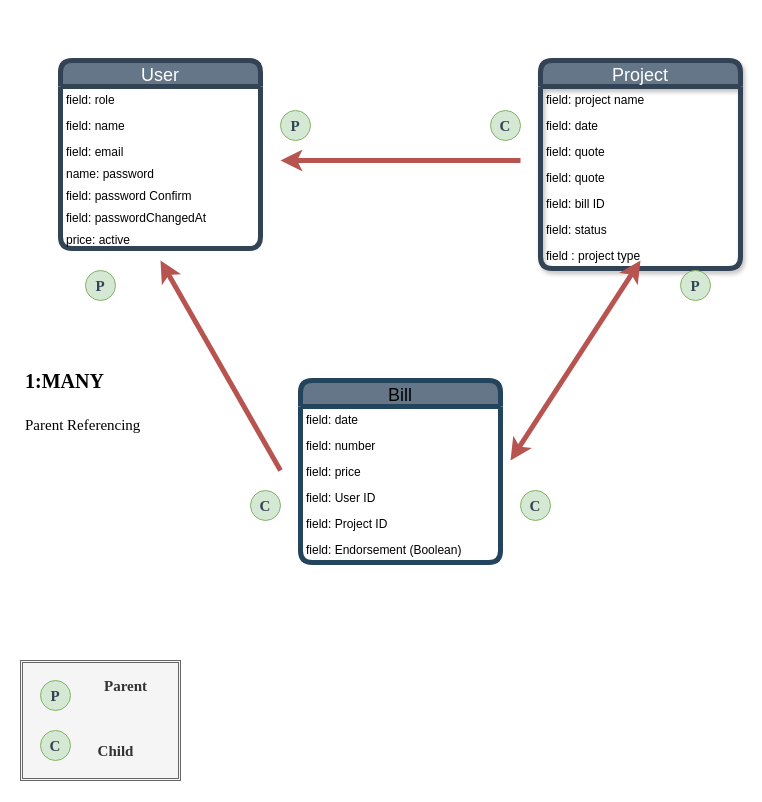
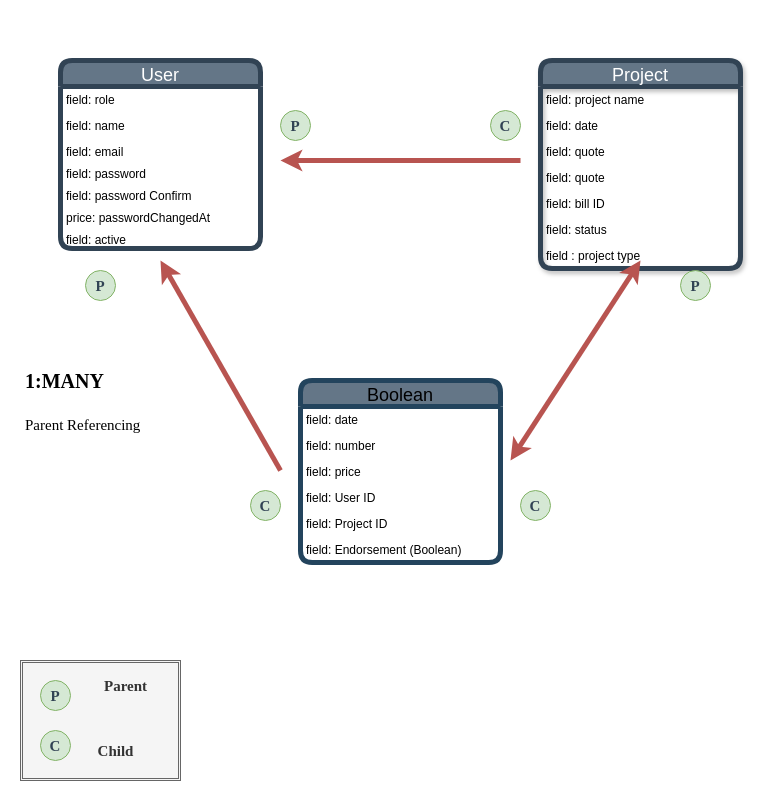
node "name: password": label "name: password" -> "field: password"
node "field: passwordChangedAt": label "field: passwordChangedAt" -> "price: passwordChangedAt"
node "price: active": label "price: active" -> "field: active"
node "Bill": label "Bill" -> "Boolean"
